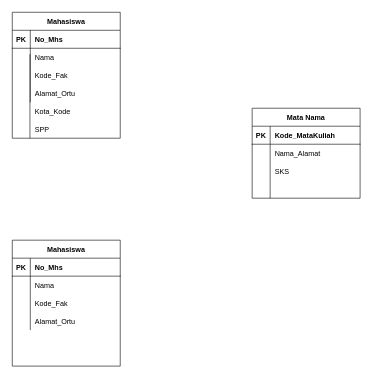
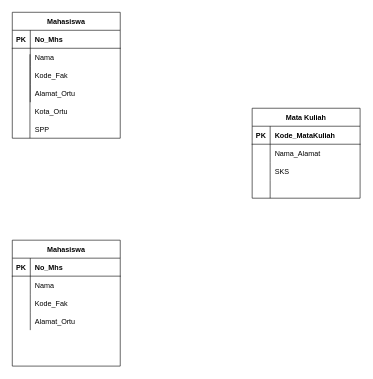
node "Kota_Kode": label "Kota_Kode" -> "Kota_Ortu"
node "Mata Nama": label "Mata Nama" -> "Mata Kuliah"
